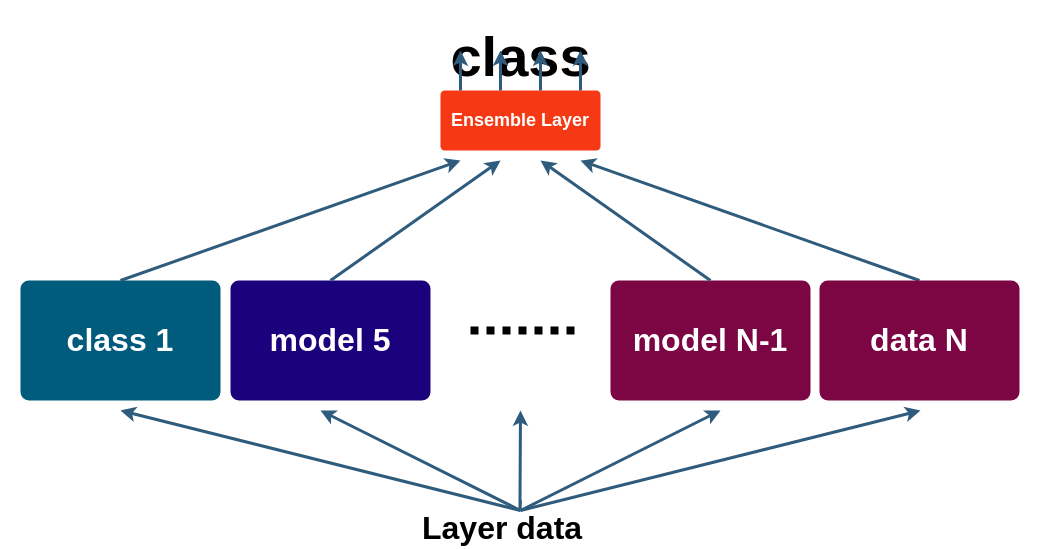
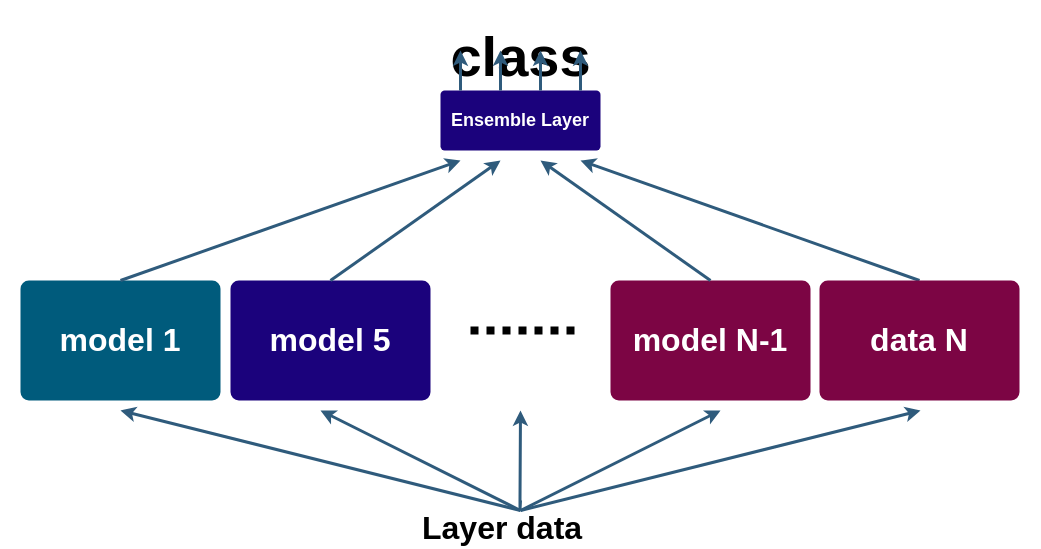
node "Ensemble Layer": fillcolor #f53914 -> #1b027c
node "class 1": label "class 1" -> "model 1"
